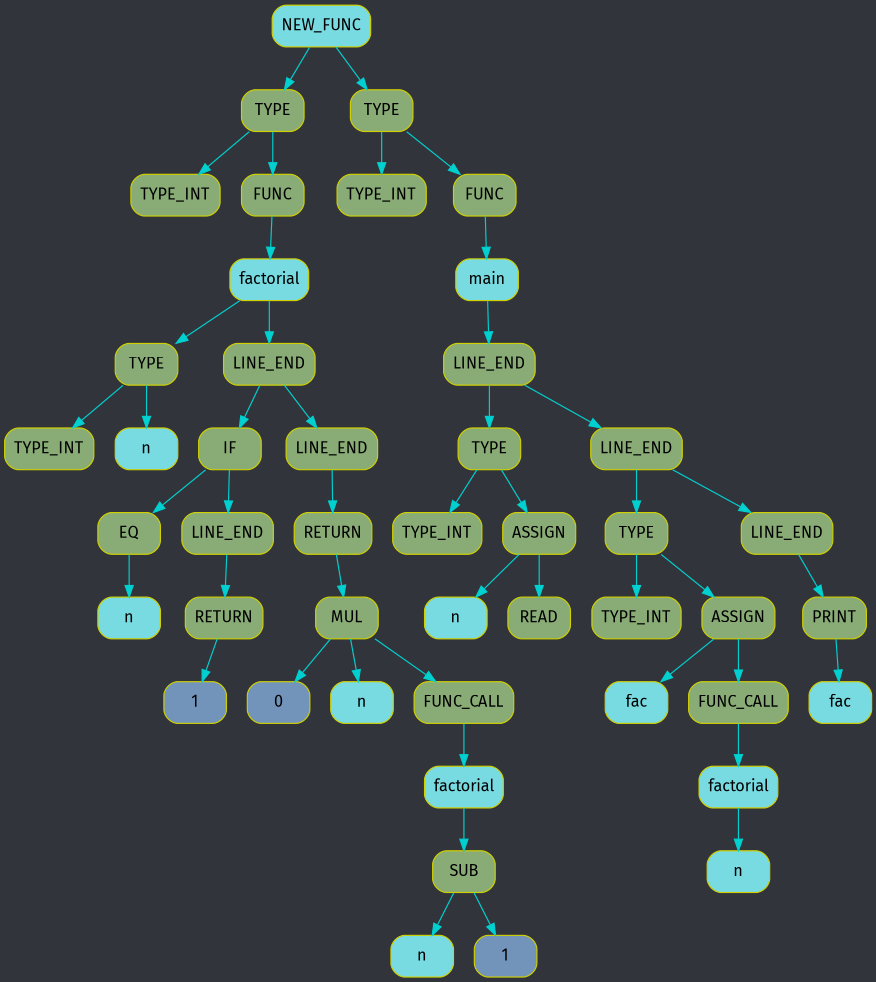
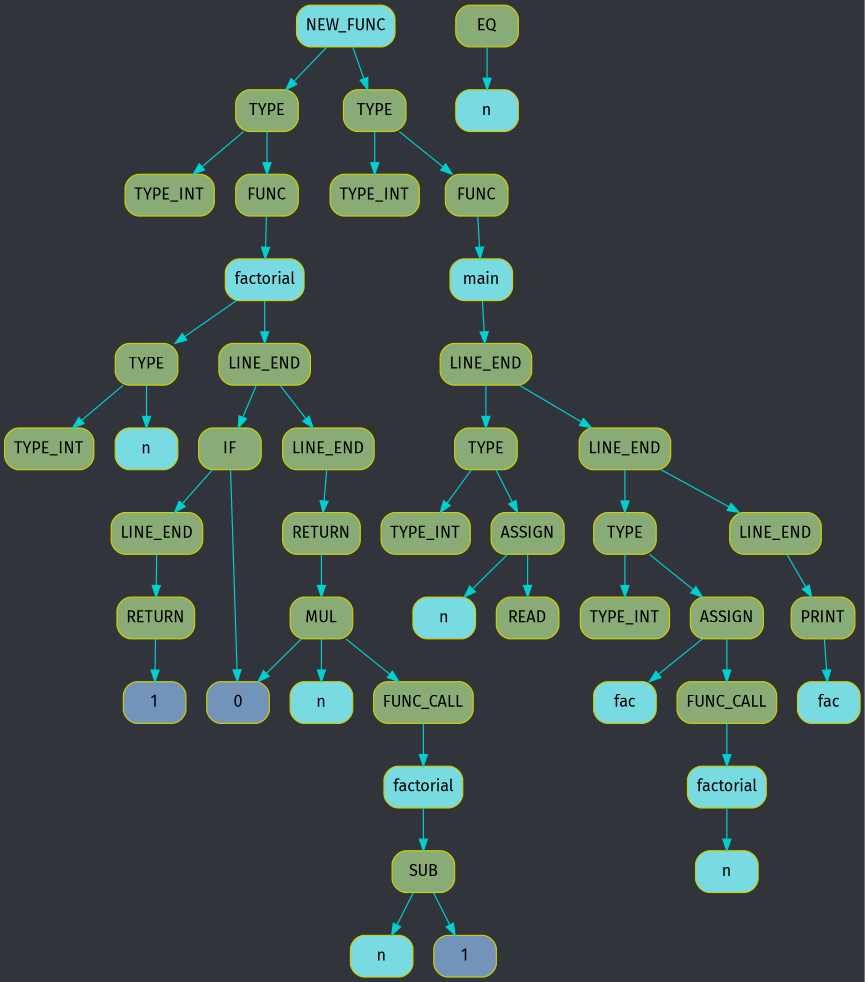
edge "IF" -> "EQ": now "IF" -> "0"
